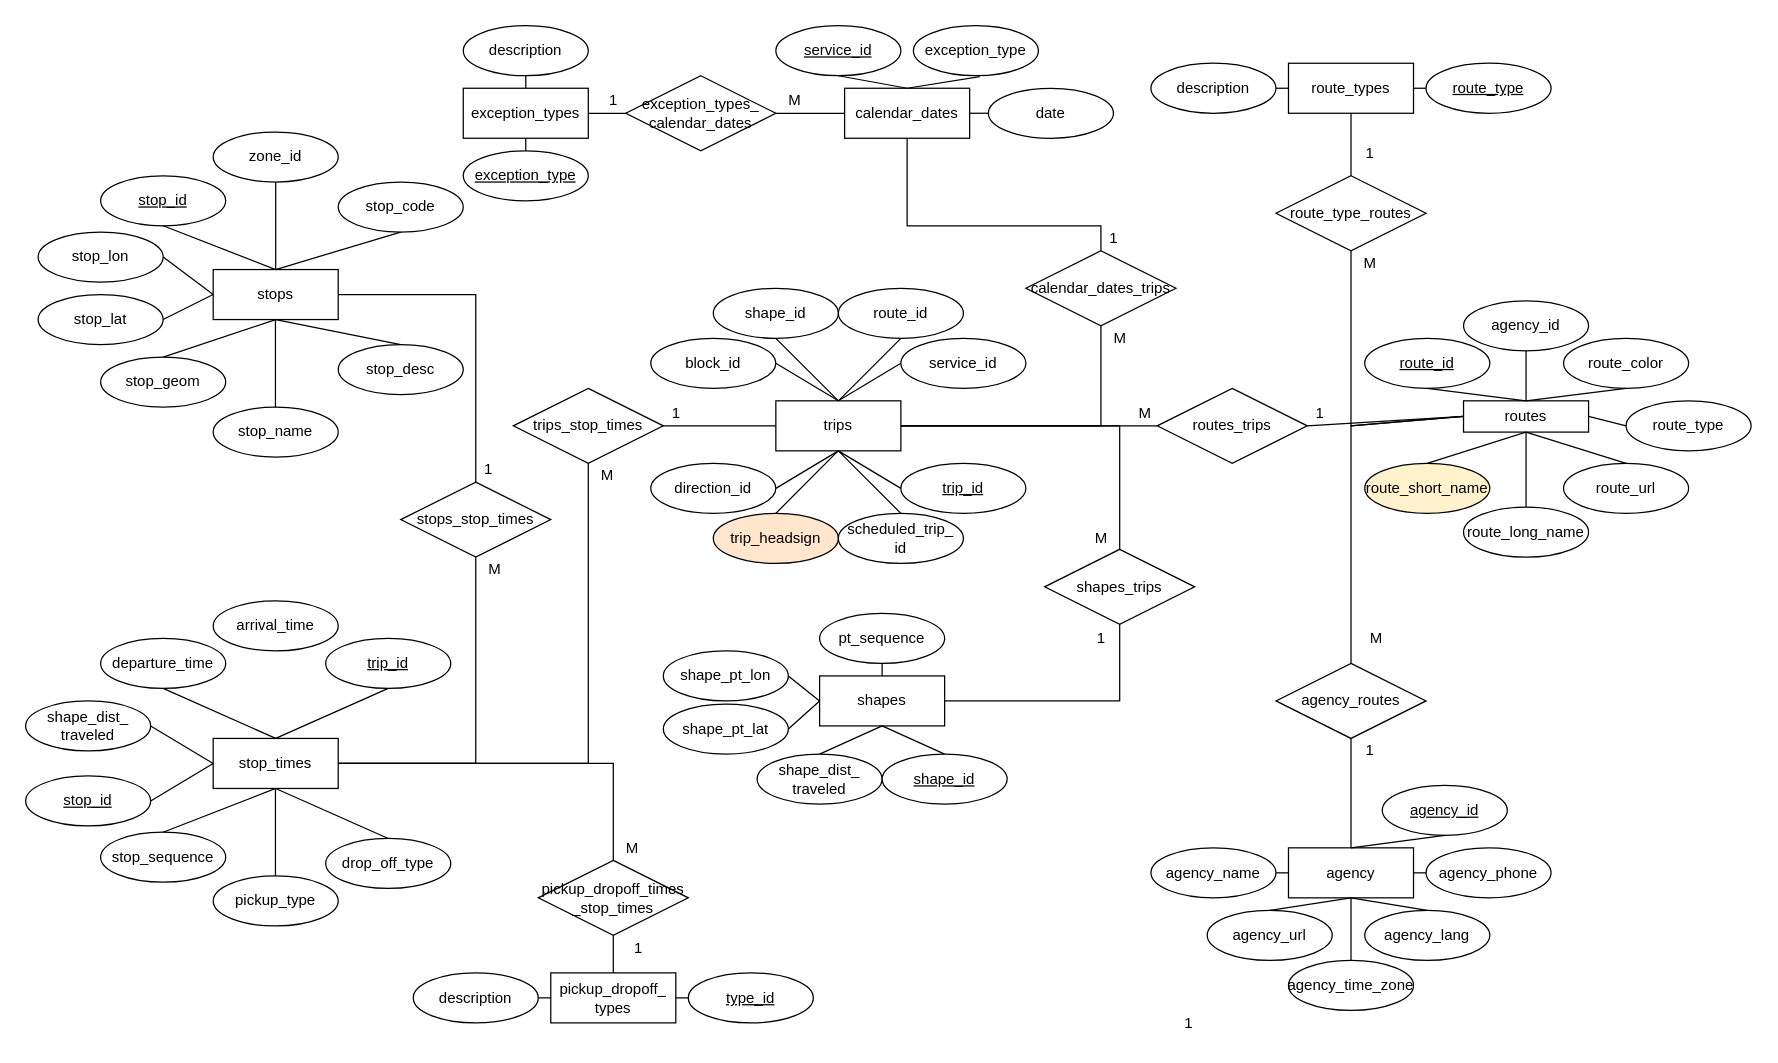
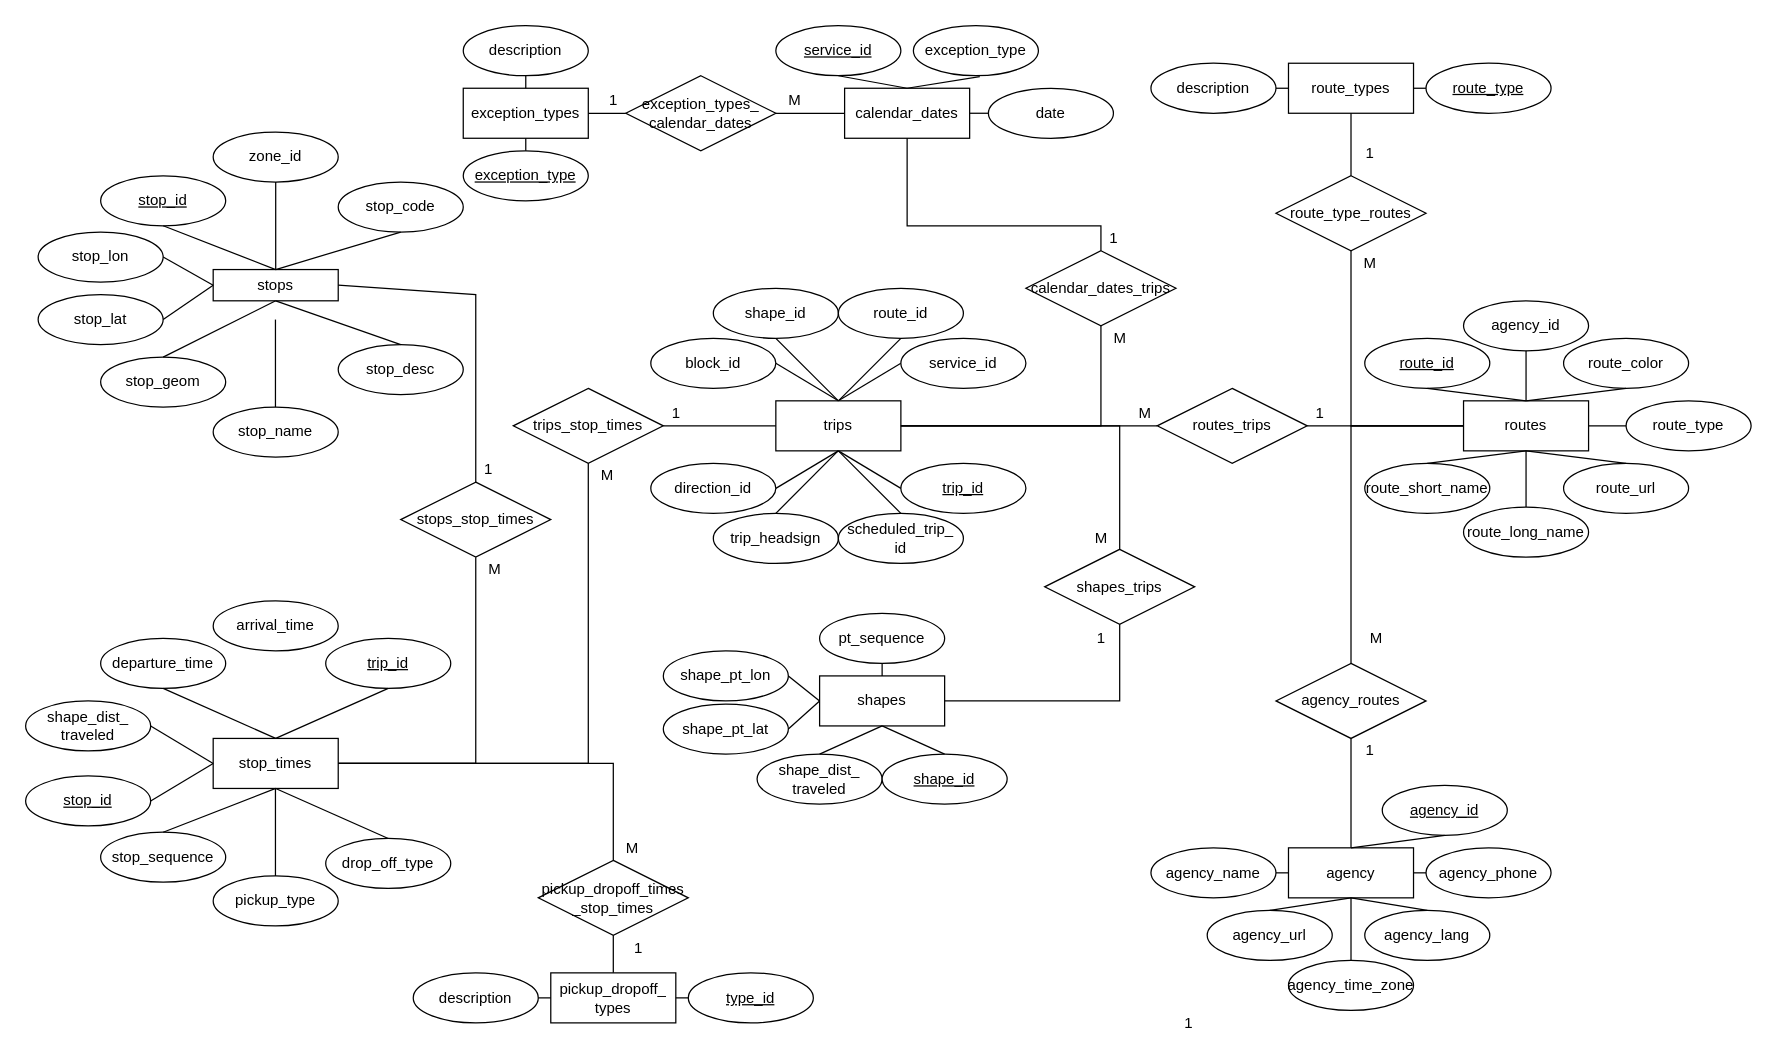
node "stops": size 125x50 -> 125x31
node "routes": size 125x31 -> 125x50
node "route_short_name": fillcolor #fff2cc -> #ffffff
node "trip_headsign": fillcolor #ffe6cc -> #ffffff
